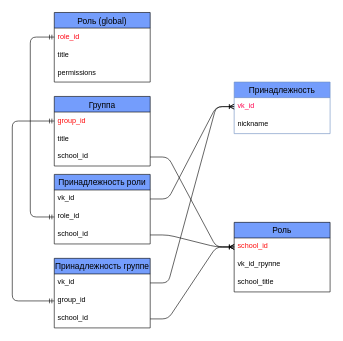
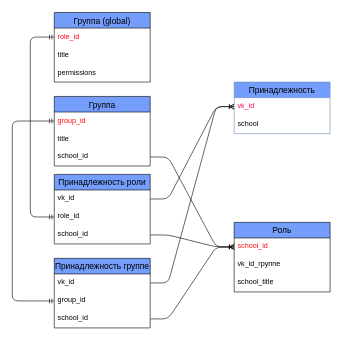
node "Роль (global)": label "Роль (global)" -> "Группа (global)"
node "nickname": label "nickname" -> "school"
